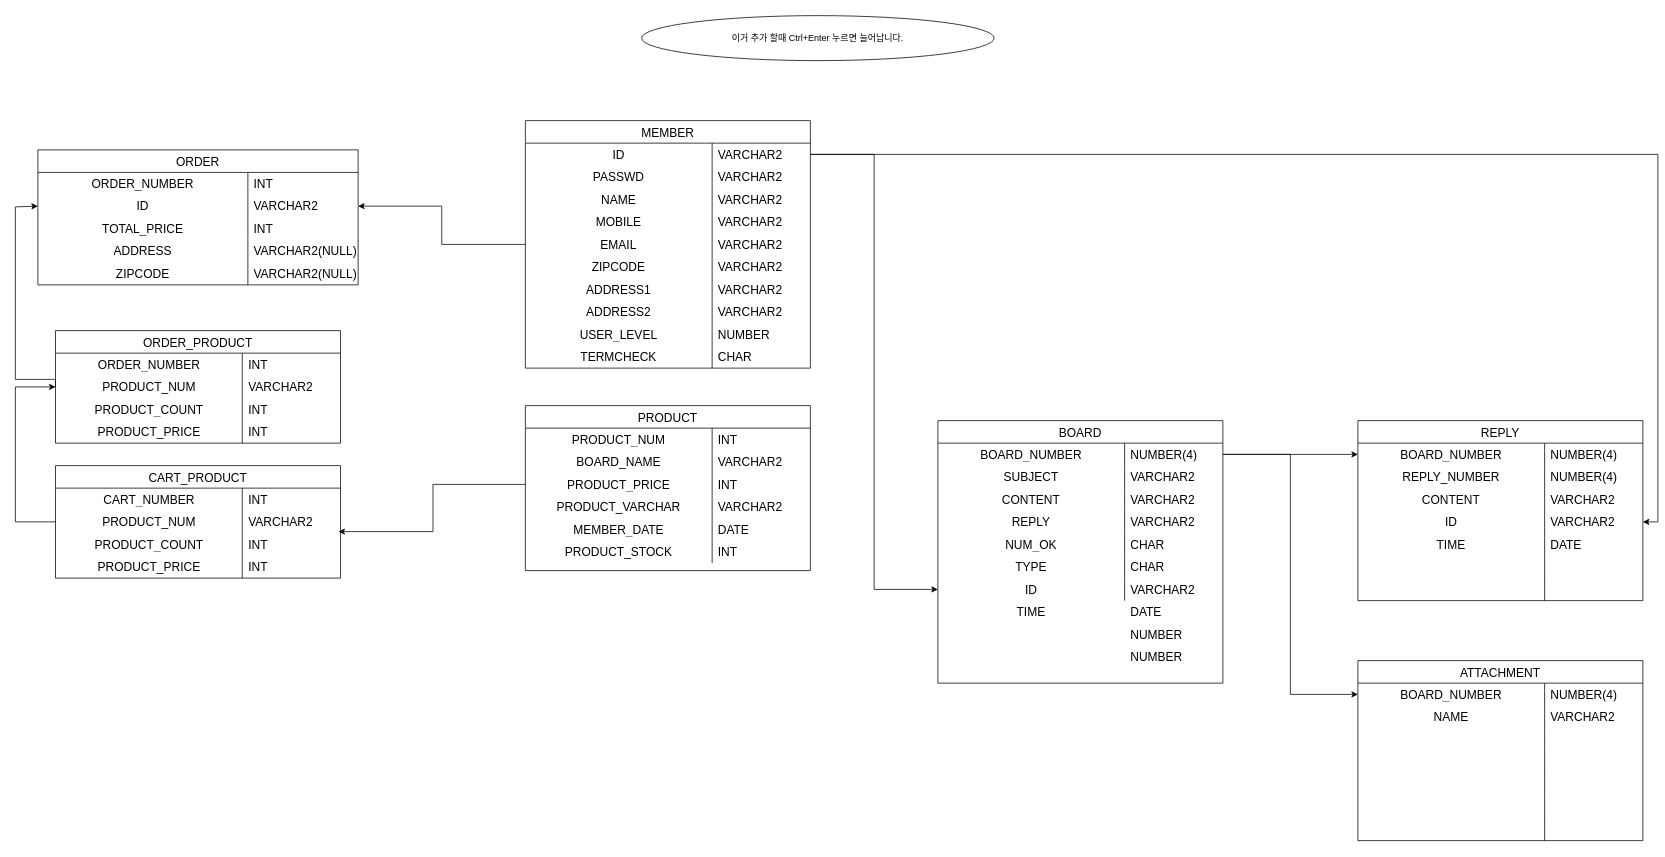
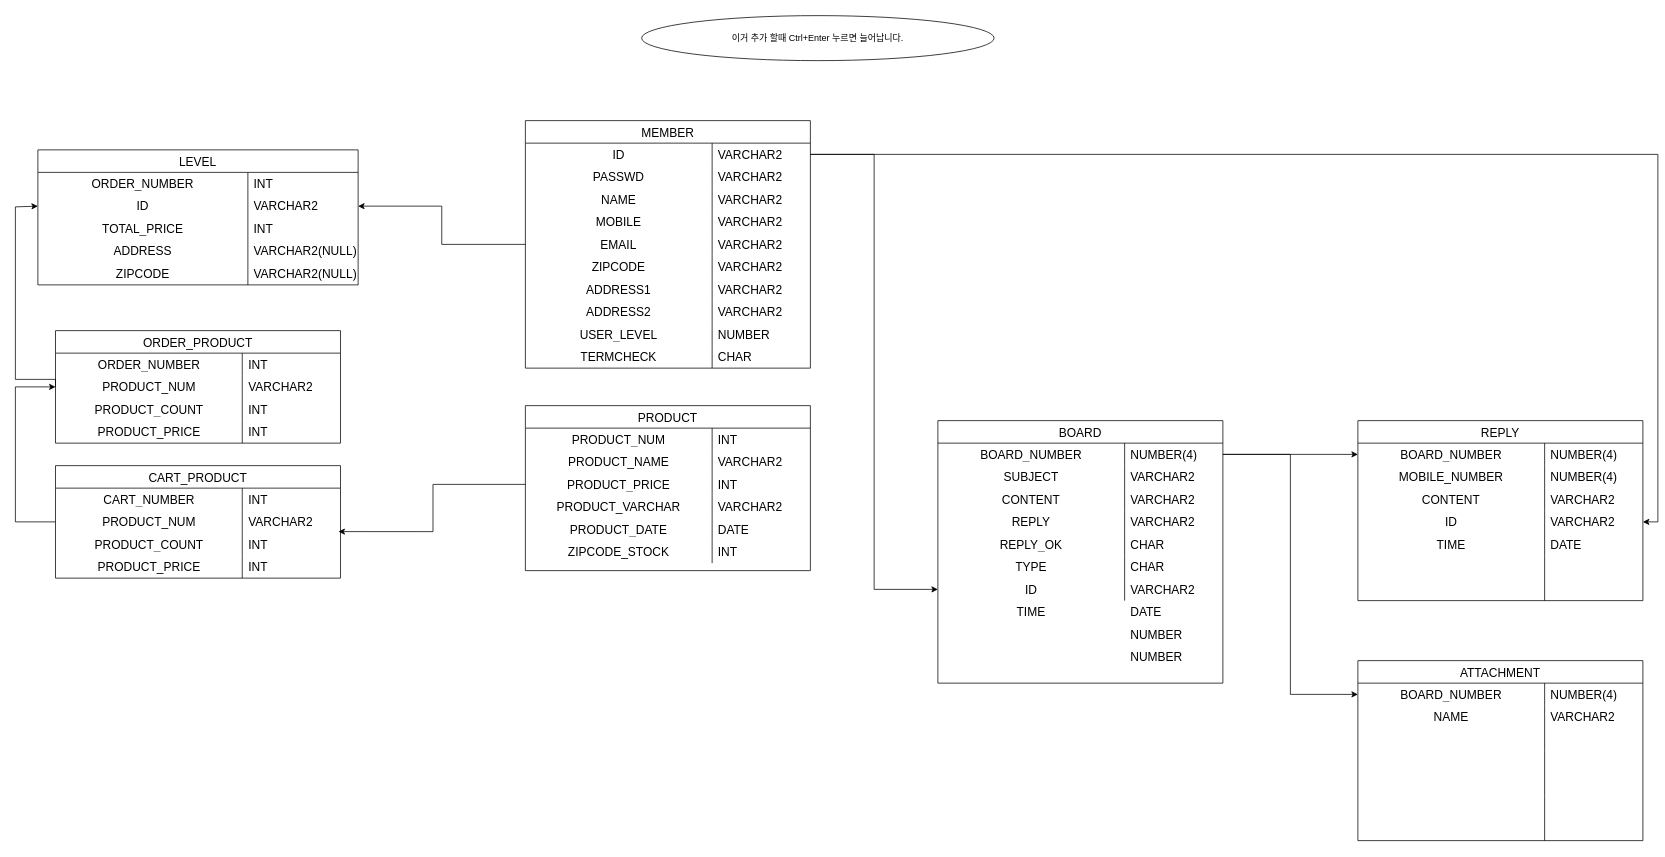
node "ORDER": label "ORDER" -> "LEVEL"
node "BOARD_NAME": label "BOARD_NAME" -> "PRODUCT_NAME"
node "REPLY_NUMBER": label "REPLY_NUMBER" -> "MOBILE_NUMBER"
node "MEMBER_DATE": label "MEMBER_DATE" -> "PRODUCT_DATE"
node "NUM_OK": label "NUM_OK" -> "REPLY_OK"
node "PRODUCT_STOCK": label "PRODUCT_STOCK" -> "ZIPCODE_STOCK"
